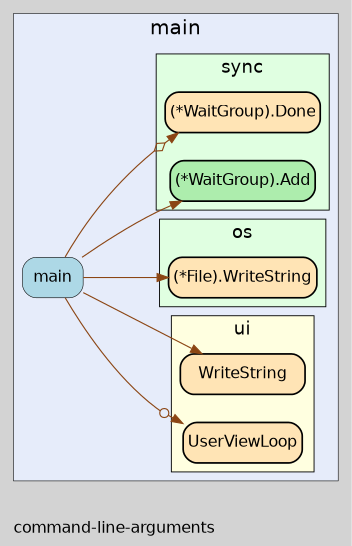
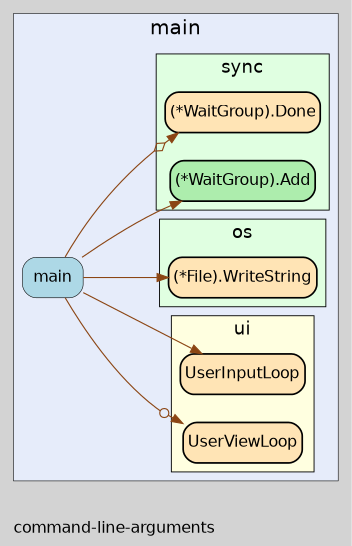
node "WriteString": label "WriteString" -> "UserInputLoop"
